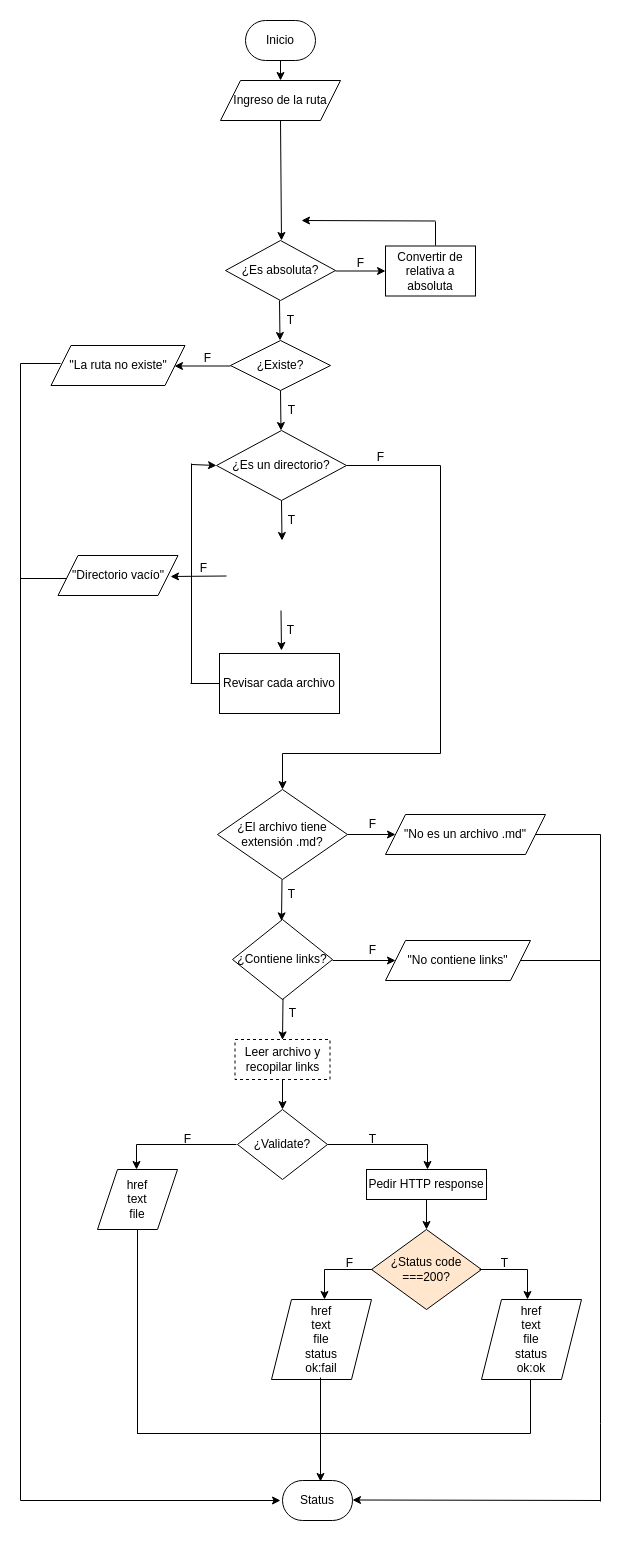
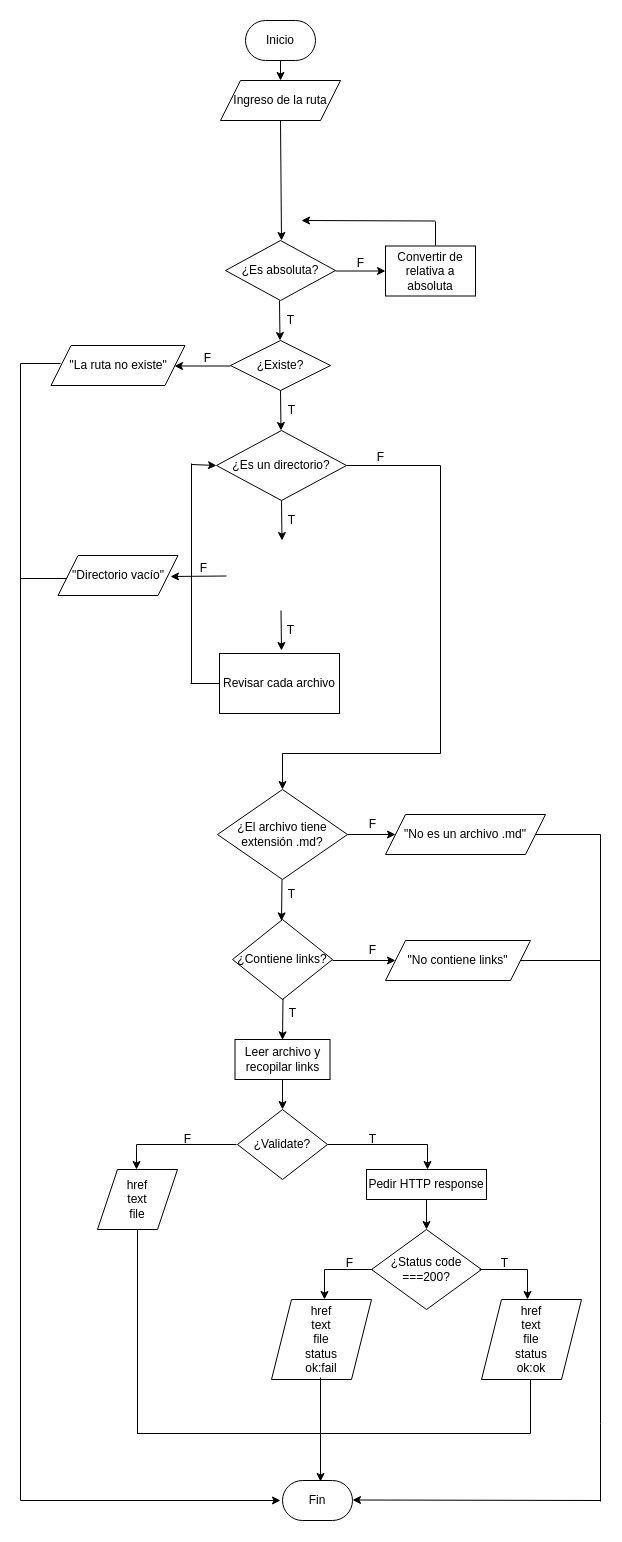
node "Leer archivo y recopilar links": style dashed -> solid
node "¿Status code ===200?": fillcolor #ffe6cc -> #ffffff
node "Status": label "Status" -> "Fin"
